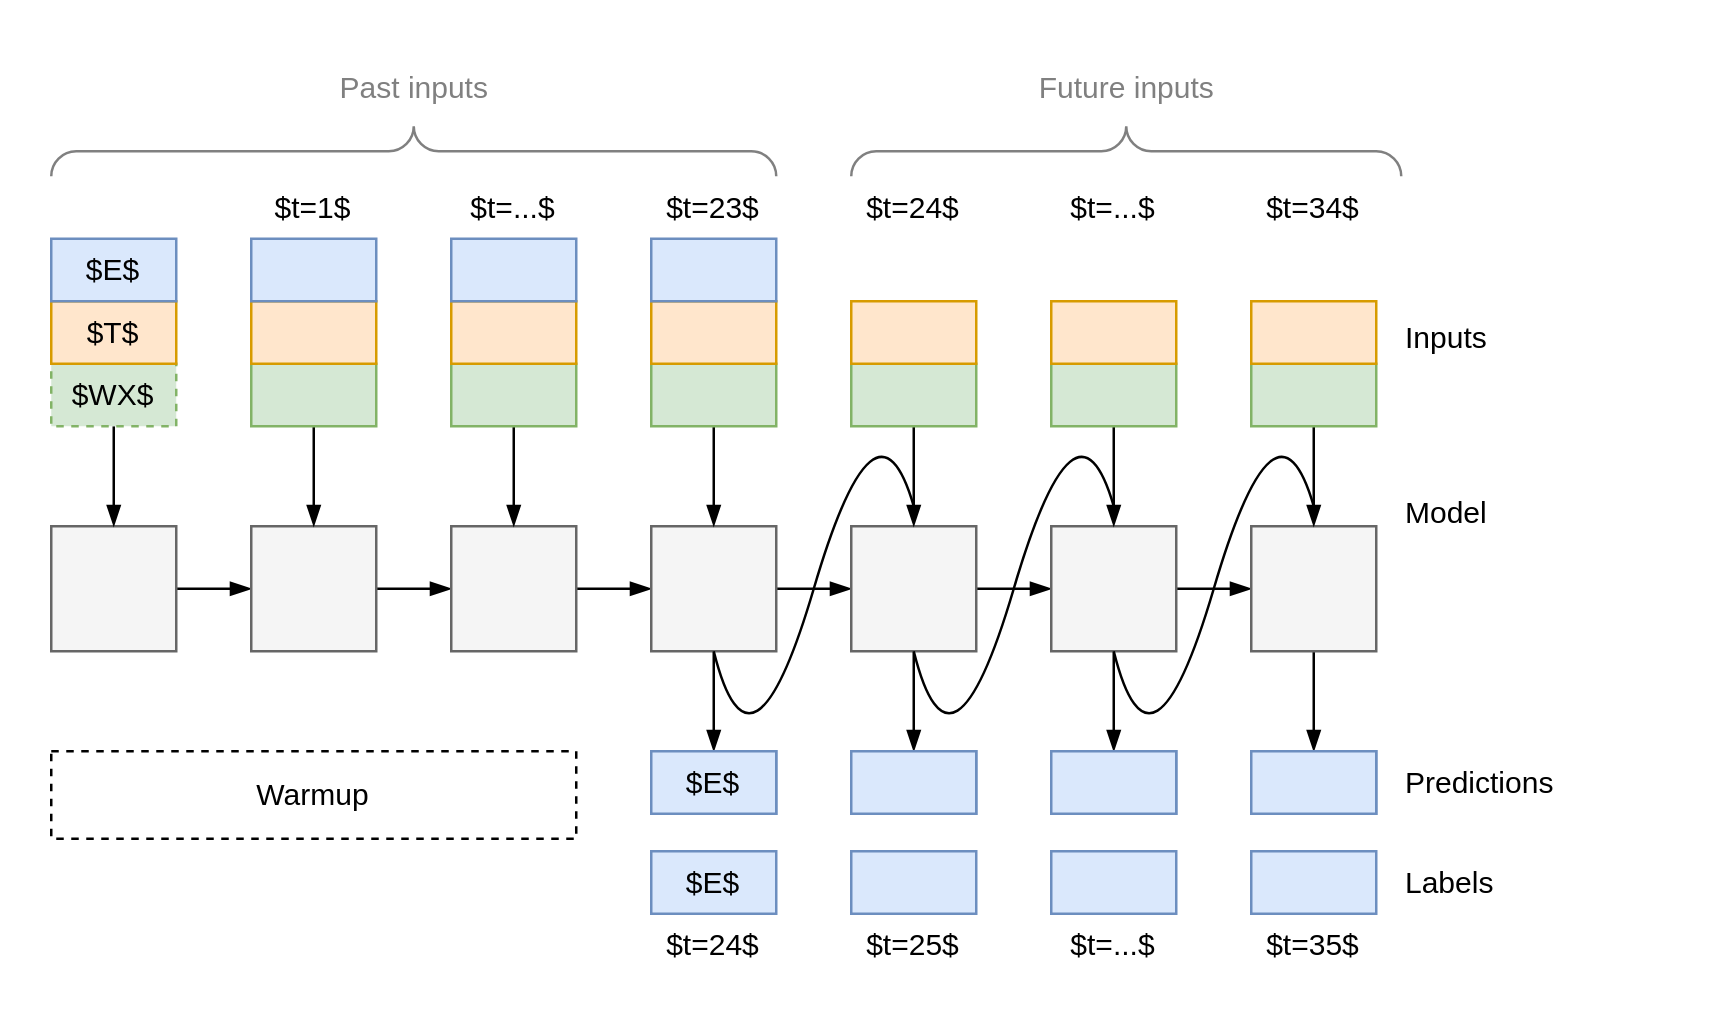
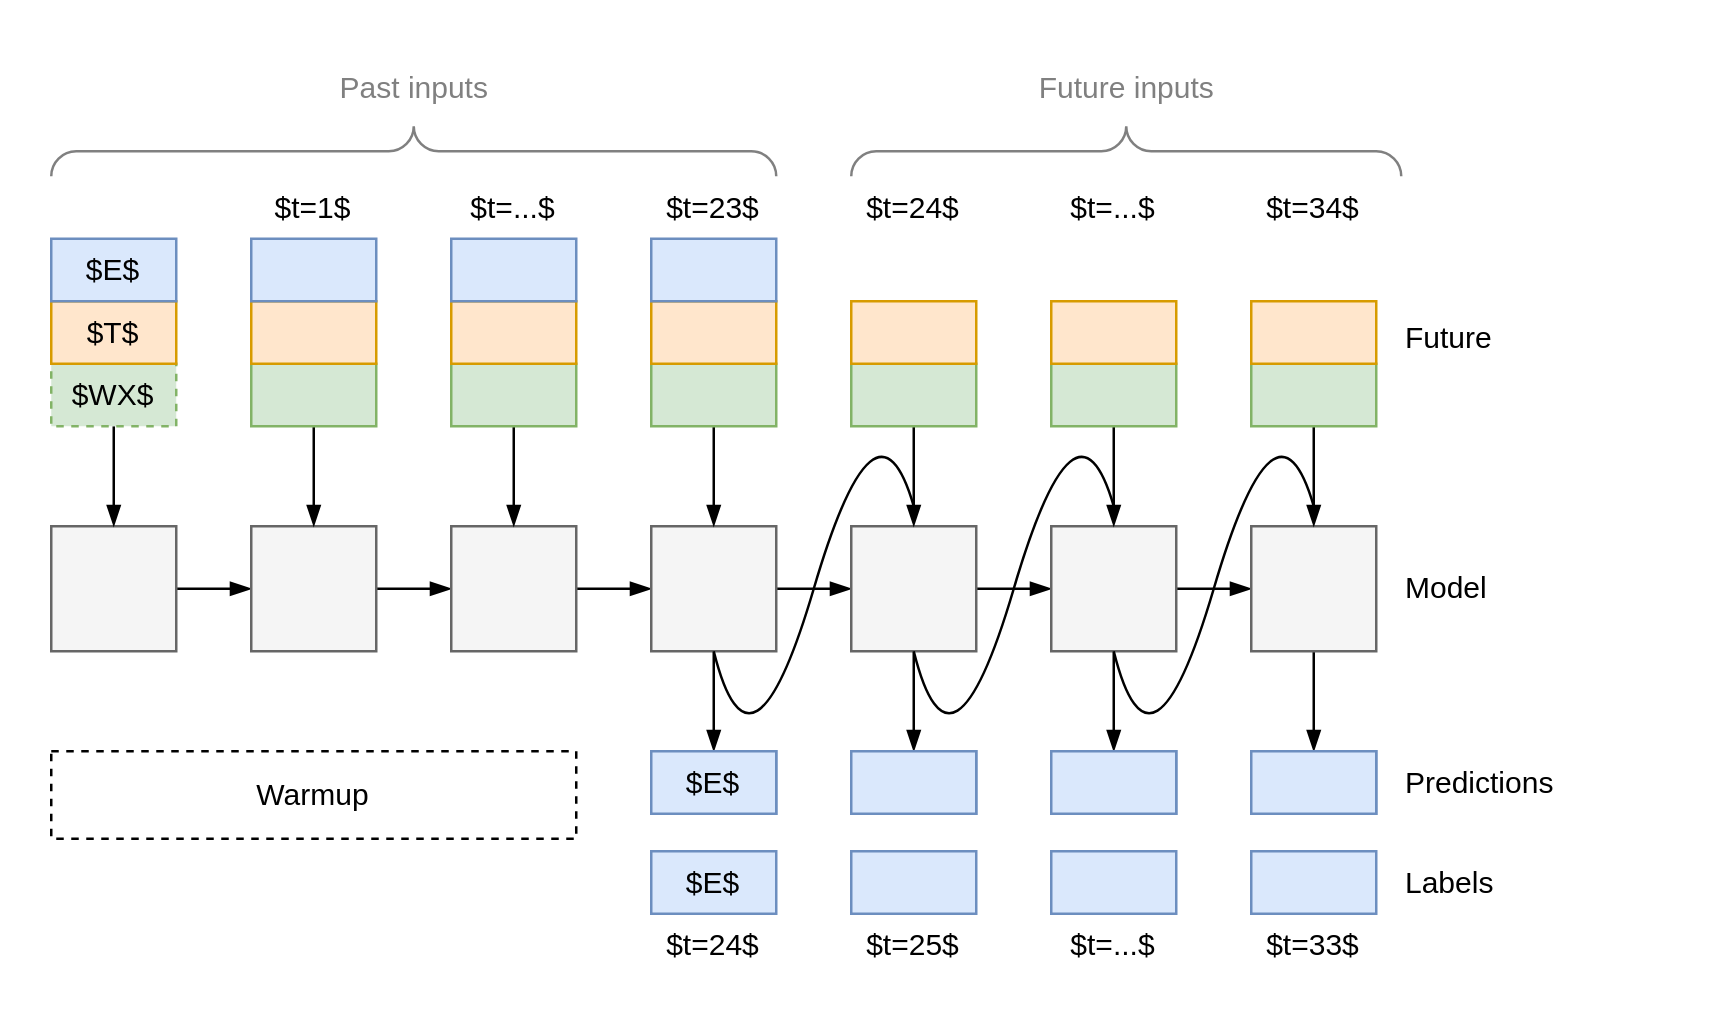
node "Inputs": label "Inputs" -> "Future"
node "Model": moved (1539, 514) -> (1539, 589)
node "$t=35$": label "$t=35$" -> "$t=33$"
